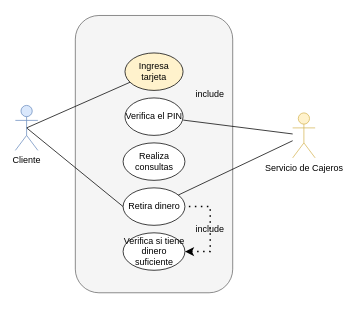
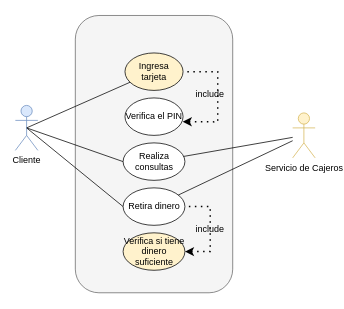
edge "Ingresa tarjeta" -> "Verifica el PIN": added
edge "Verifica el PIN" -- "Servicio de Cajeros": now "Realiza consultas" -- "Servicio de Cajeros"
edge "Cliente" -- "Realiza consultas": added
node "Verifica si tiene dinero suficiente": fillcolor #ffffff -> #fff2cc
